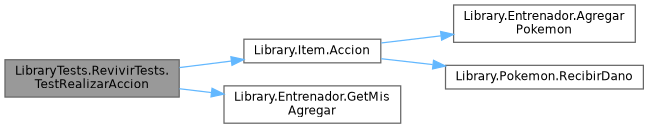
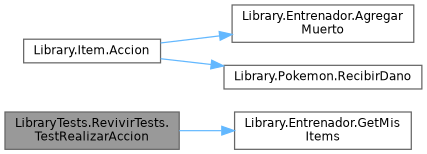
node "Library.Entrenador.Agregar Pokemon": label "Library.Entrenador.Agregar Pokemon" -> "Library.Entrenador.Agregar Muerto"
edge "LibraryTests.RevivirTests. TestRealizarAccion" -> "Library.Item.Accion": removed
node "Library.Entrenador.GetMis Agregar": label "Library.Entrenador.GetMis Agregar" -> "Library.Entrenador.GetMis Items"
